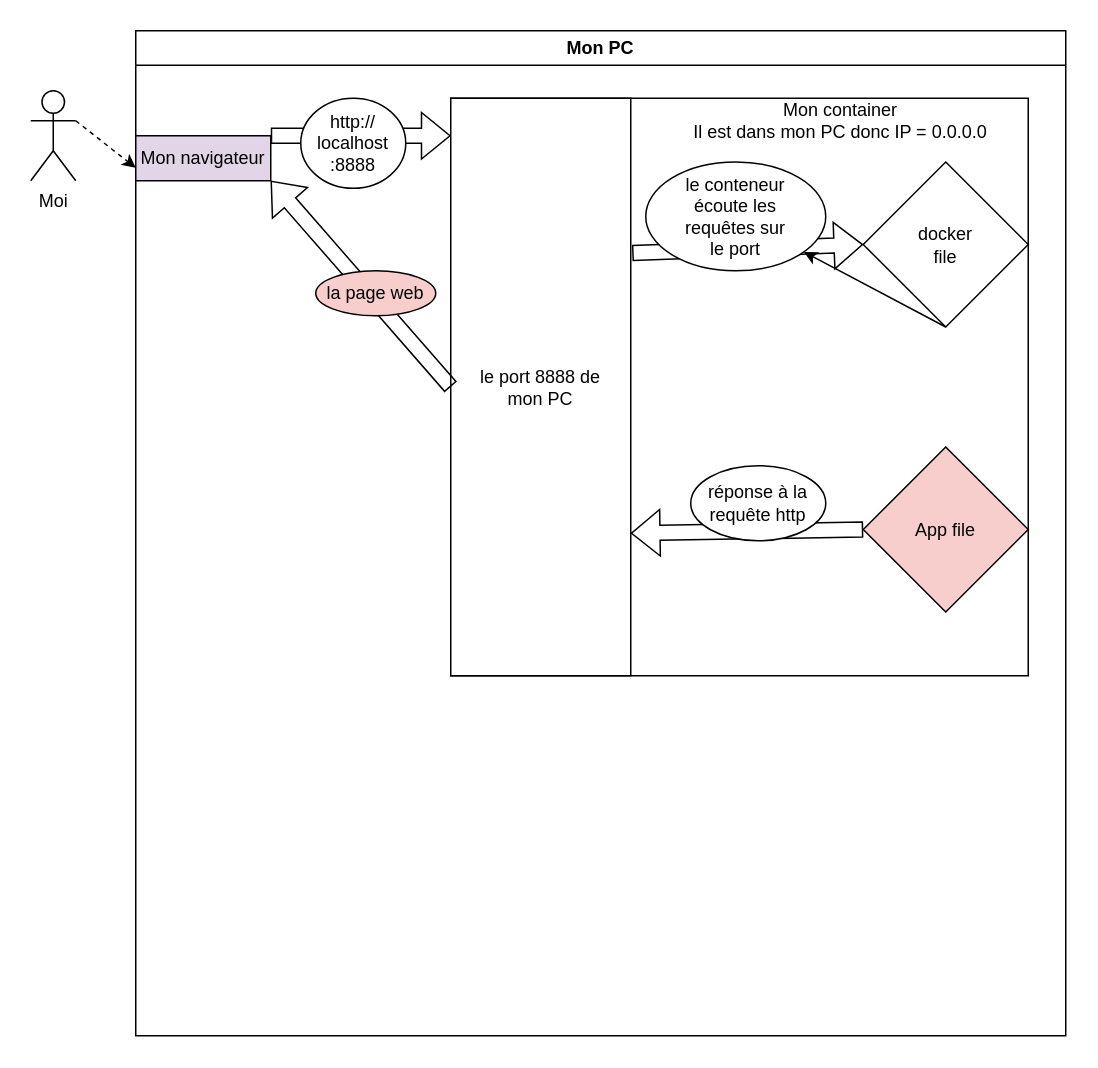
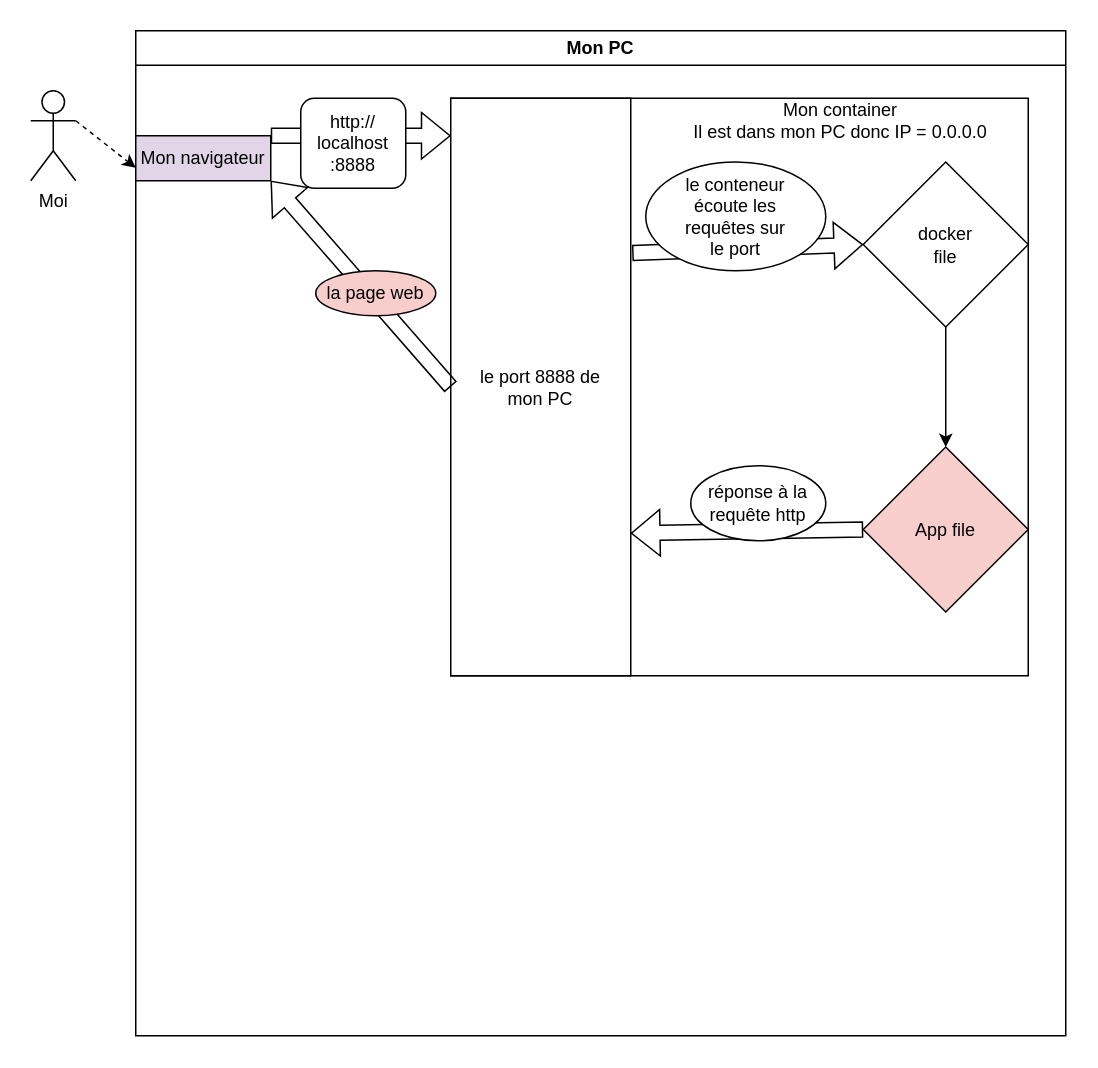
node "http:// localhost :8888": shape ellipse -> rounded rectangle
edge "docker file" -> "le conteneur écoute les requêtes sur le port": now "docker file" -> "App file"
